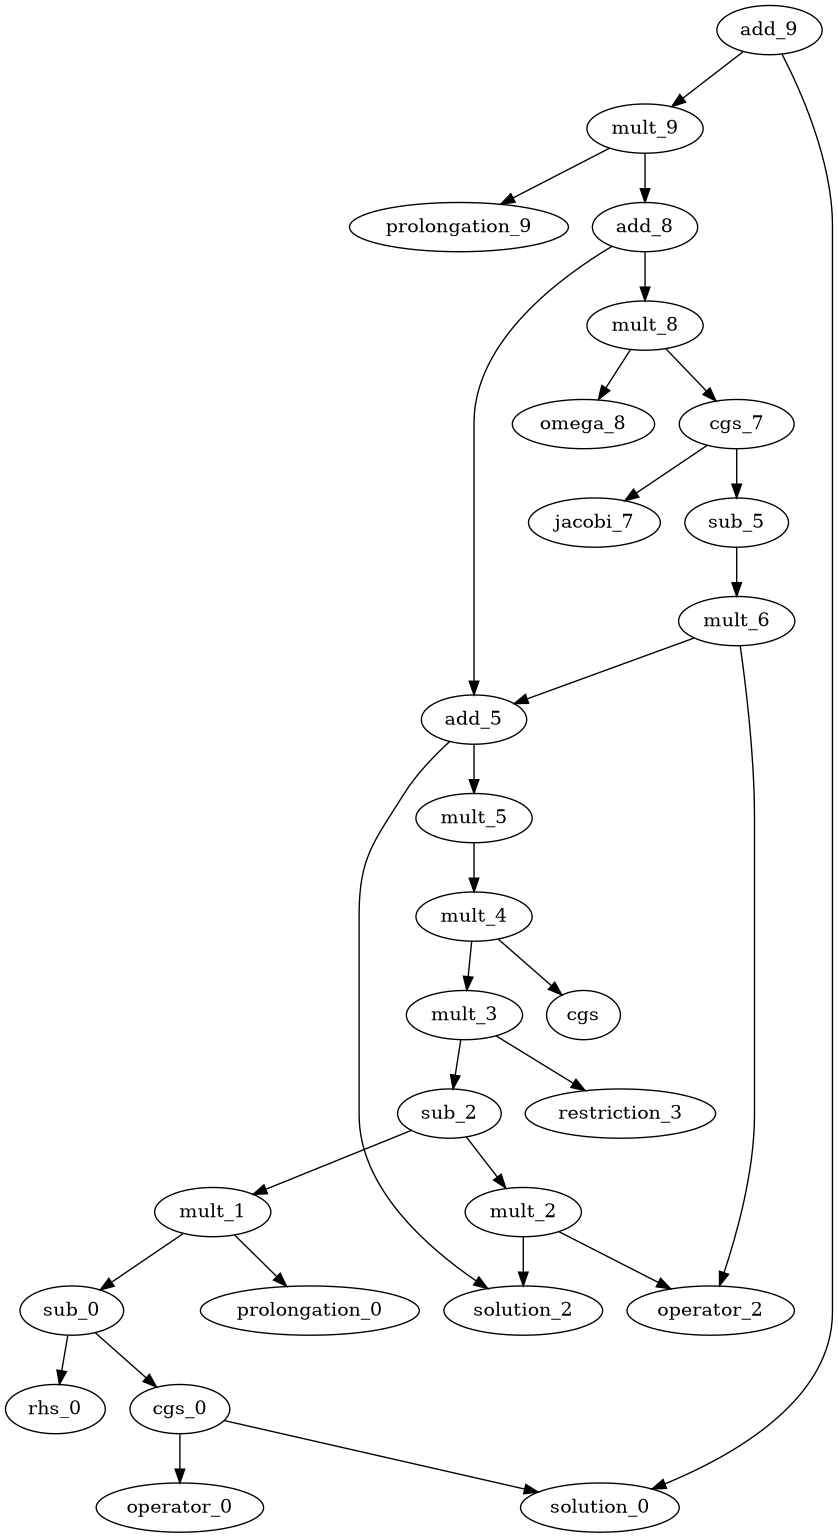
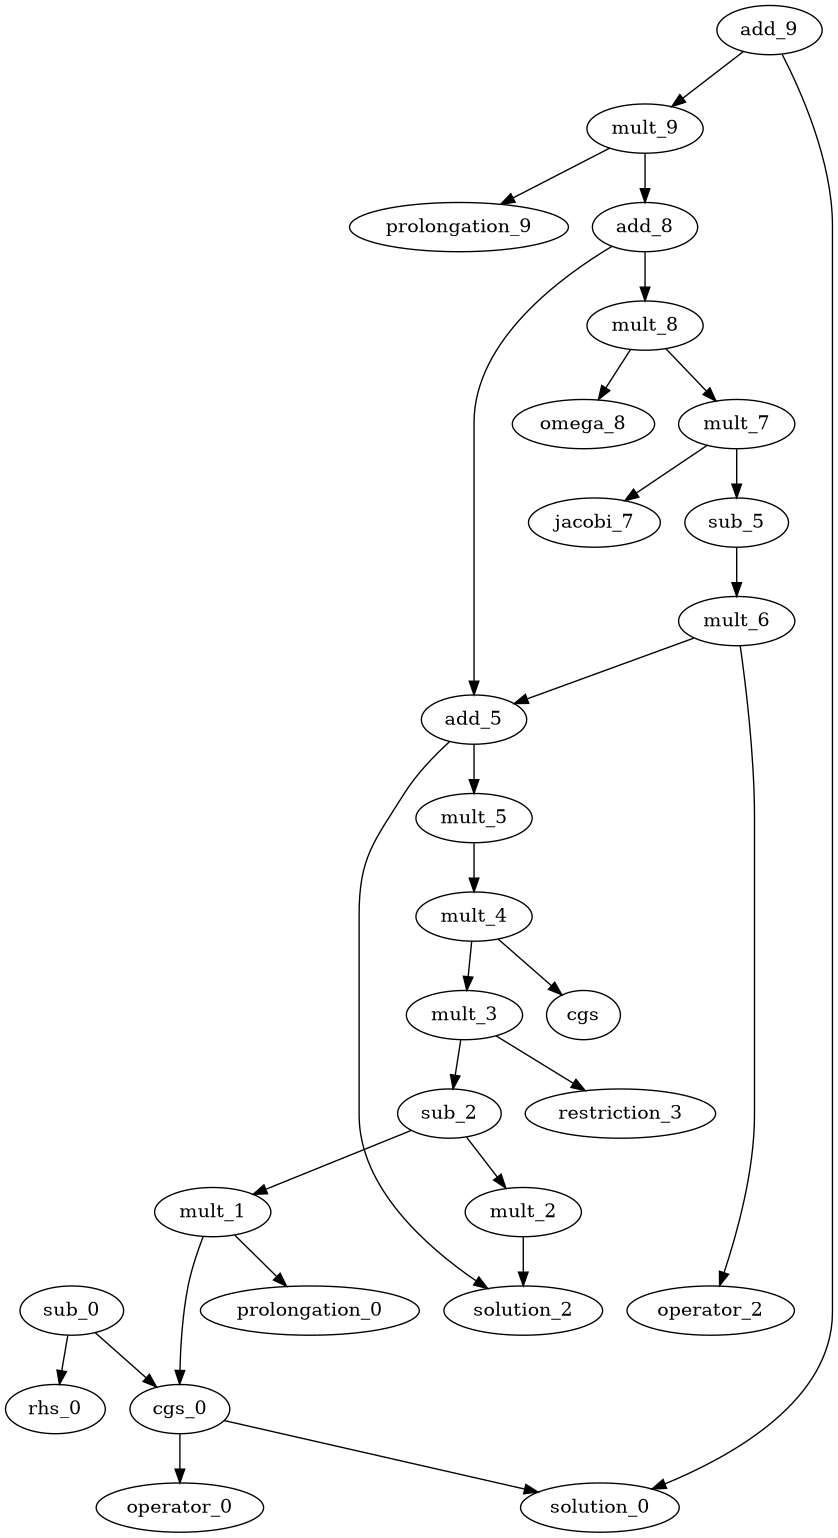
node "cgs_7": label "cgs_7" -> "mult_7"
edge "mult_2" -> "operator_2": removed
edge "mult_1" -> "sub_0": now "mult_1" -> "cgs_0"
